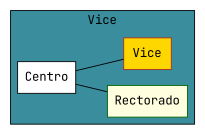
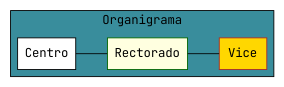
cluster "Vice": label "Vice" -> "Organigrama"
edge "Vice" -- "Centro": now "Vice" -- "Rectorado"
